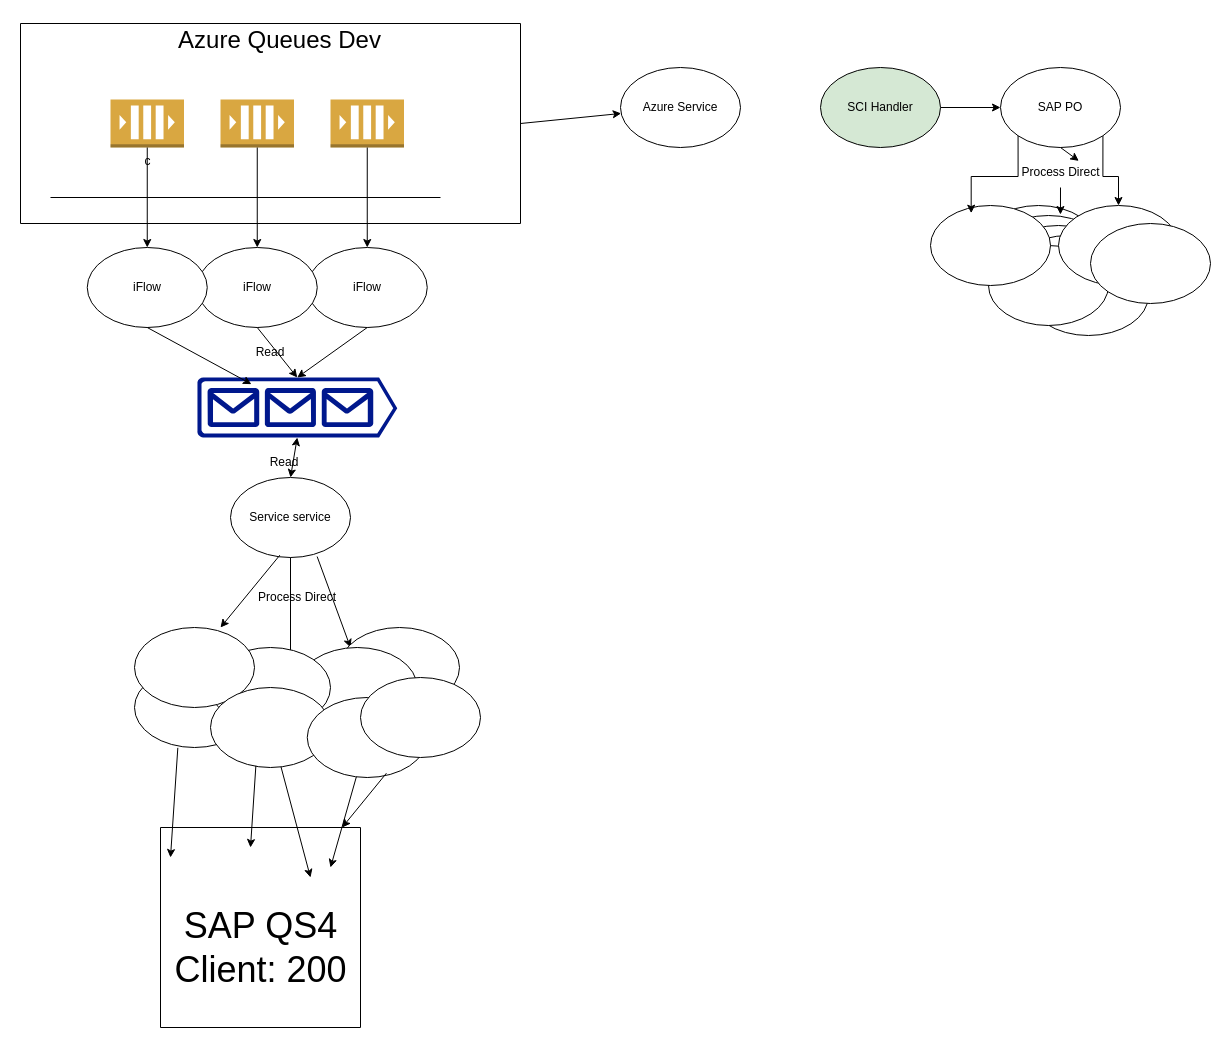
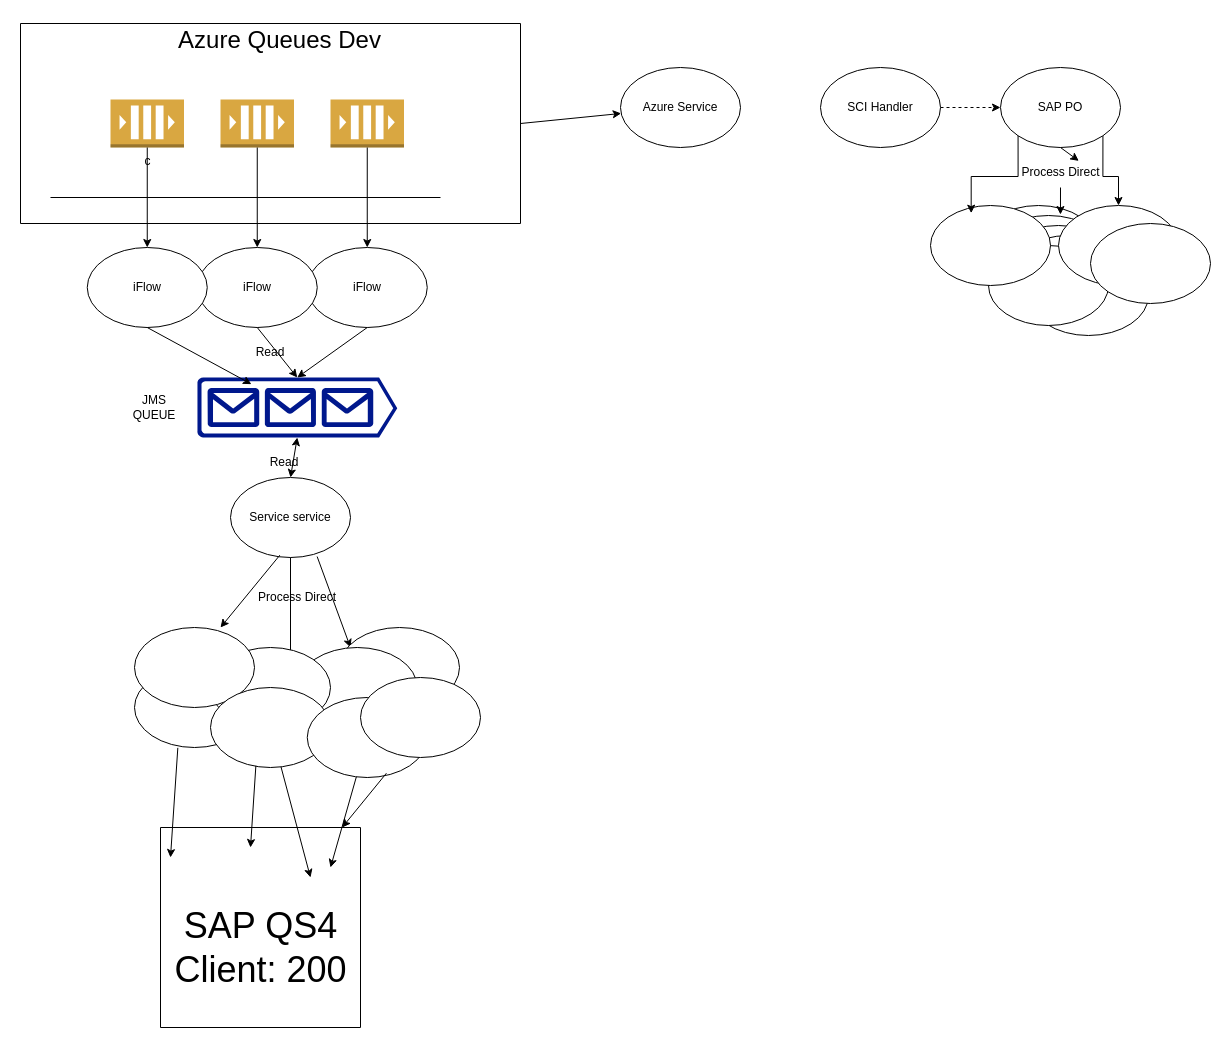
node "SCI Handler": fillcolor #d5e8d4 -> #ffffff
edge "SCI Handler" -> "SAP PO": style solid -> dashed
node "JMS QUEUE": added
